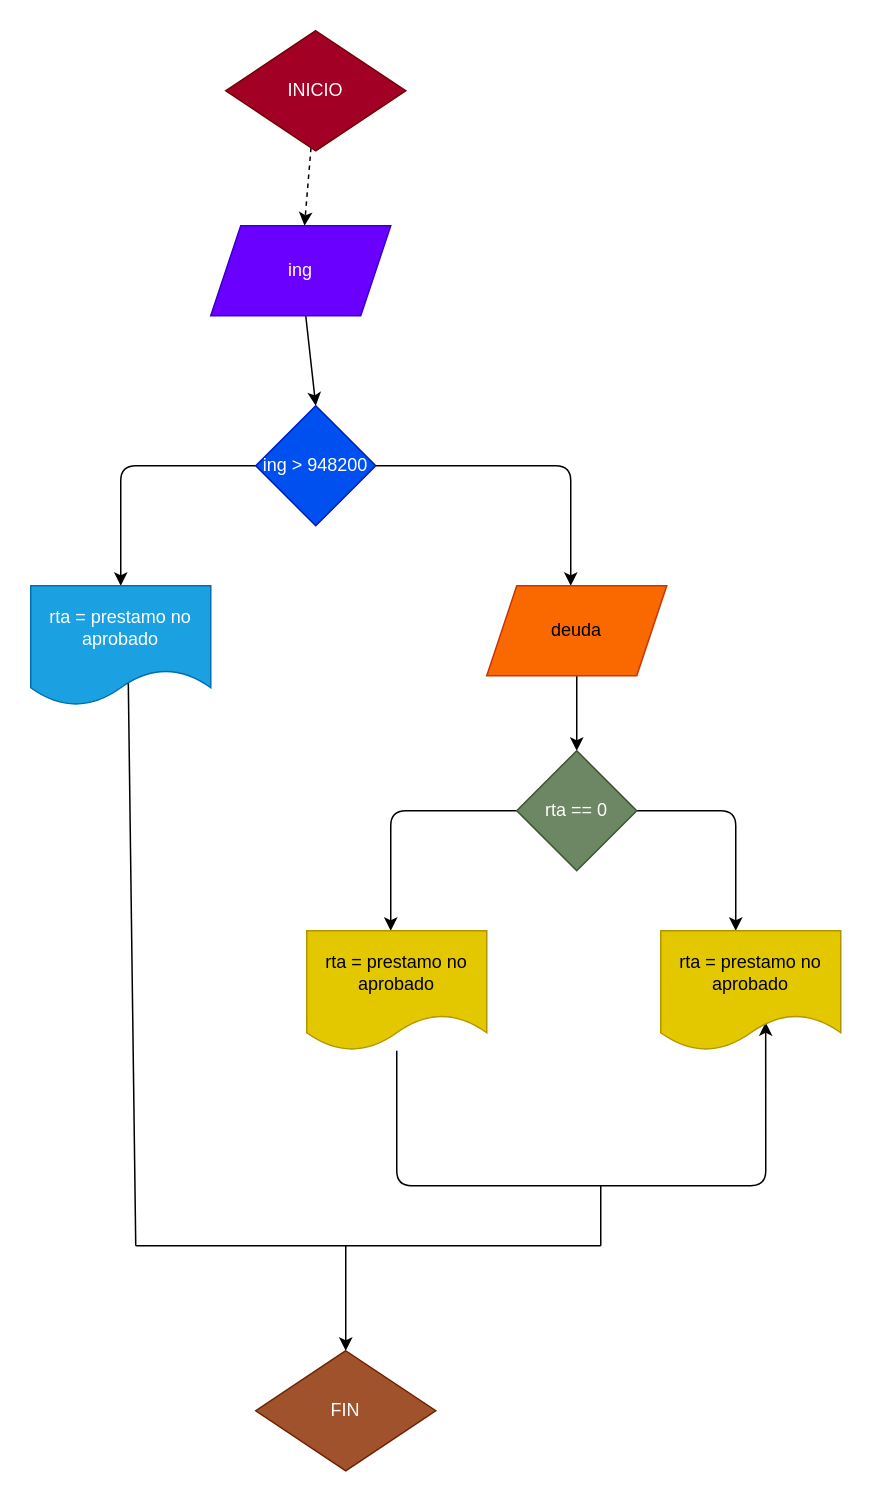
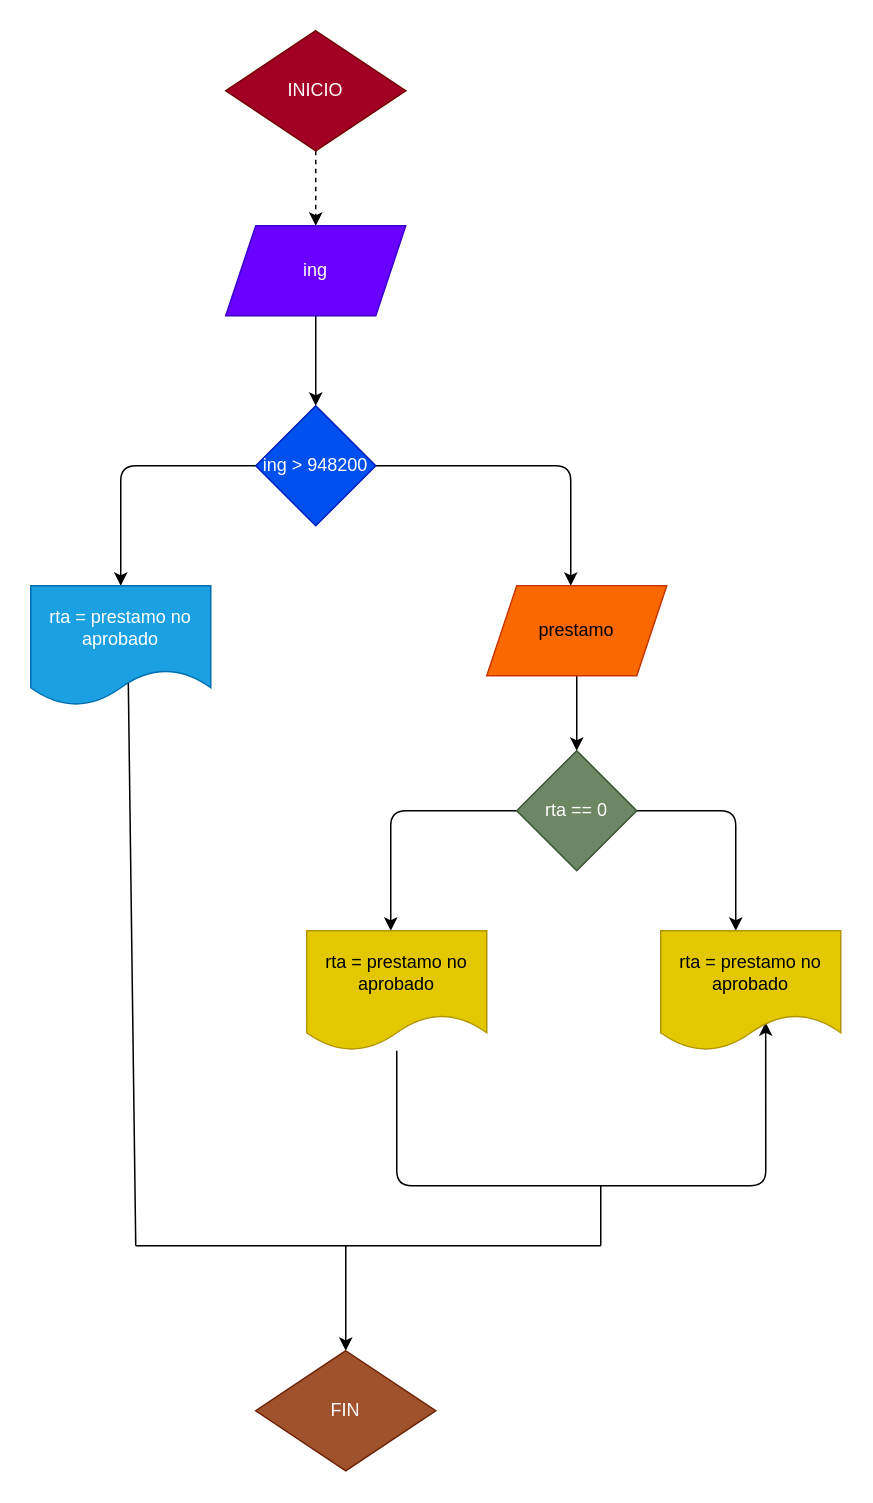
node "ing": moved (301, 271) -> (316, 271)
node "deuda": label "deuda" -> "prestamo"
